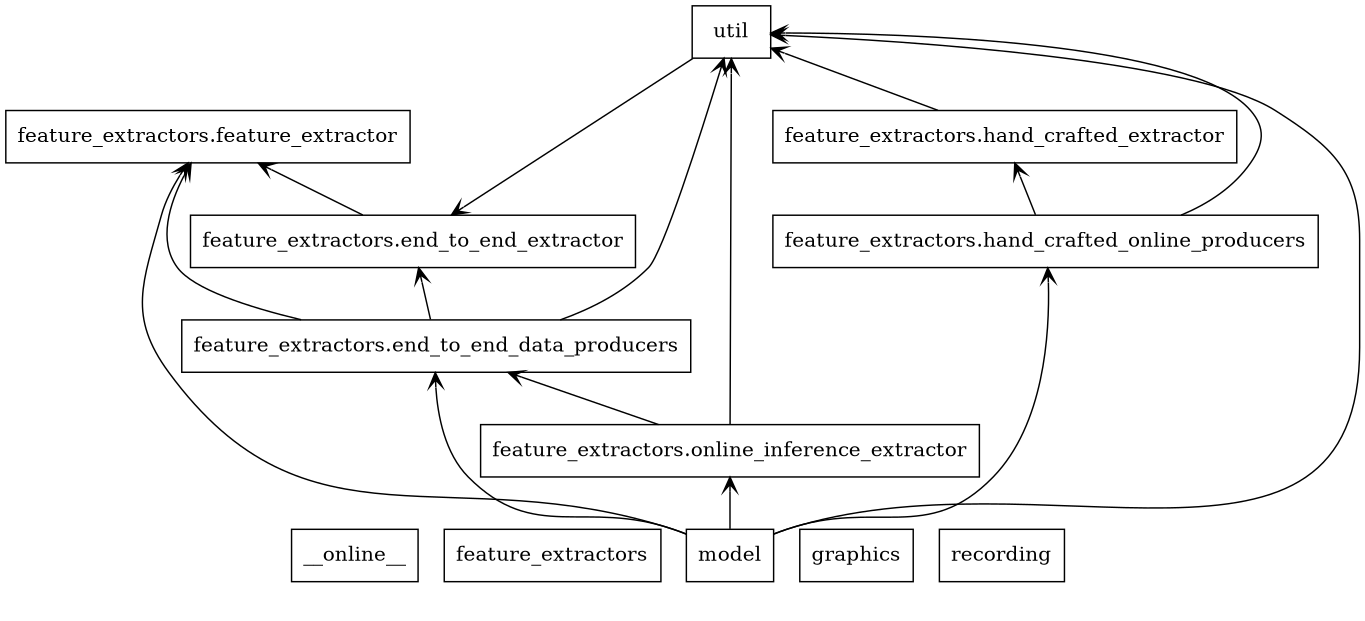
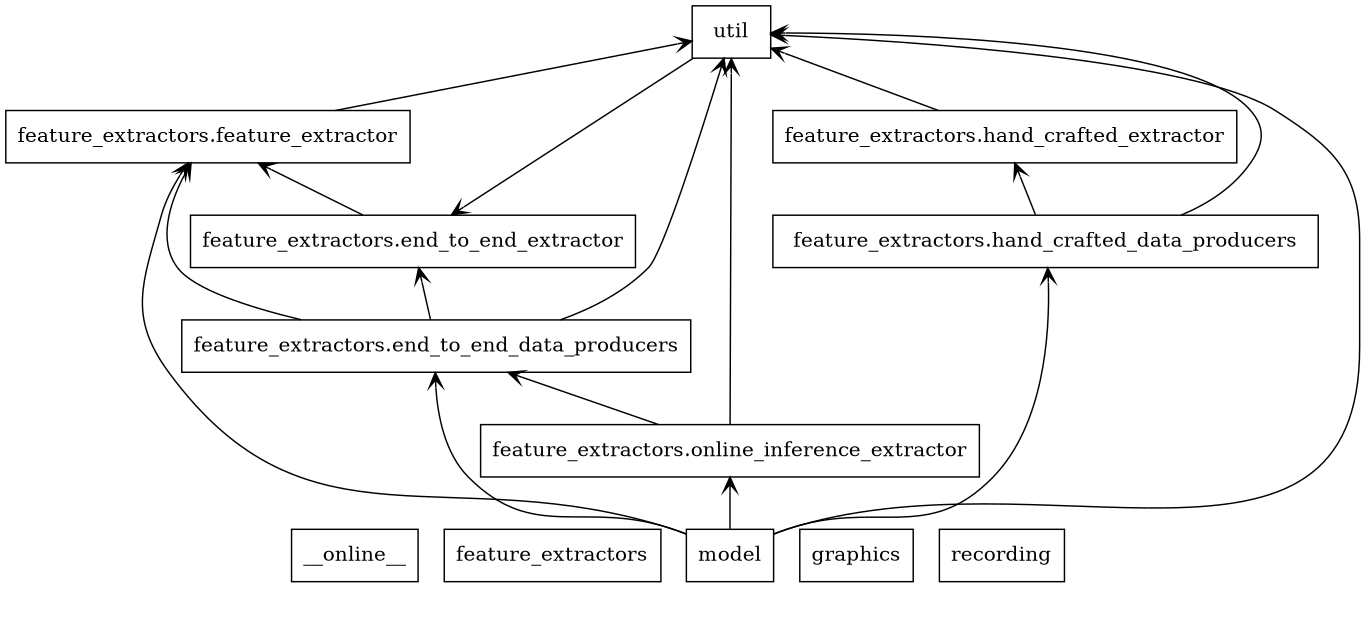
edge "feature_extractors.feature_extractor" -> "util": added
node "feature_extractors.hand_crafted_online_producers": label "feature_extractors.hand_crafted_online_producers" -> "feature_extractors.hand_crafted_data_producers"
